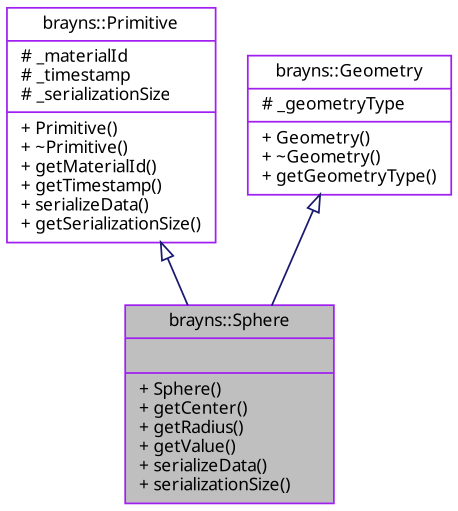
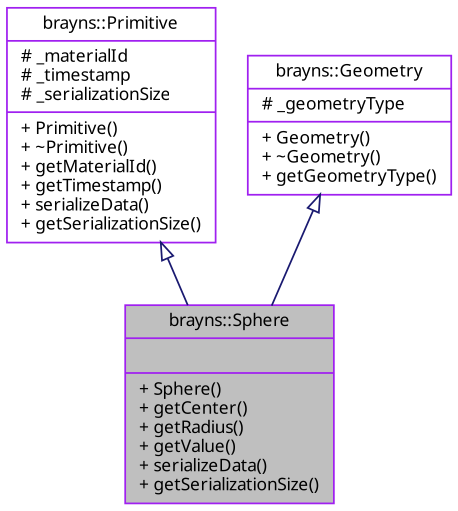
node "brayns::Sphere": text "+ serializationSize()" -> "+ getSerializationSize()"
